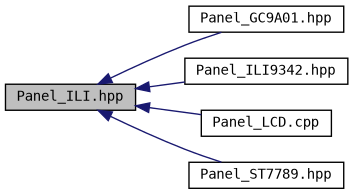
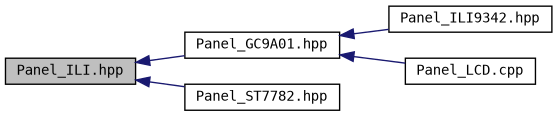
edge "Panel_ILI9342.hpp" -> "Panel_ILI.hpp": now "Panel_ILI9342.hpp" -> "Panel_GC9A01.hpp"
edge "Panel_LCD.cpp" -> "Panel_ILI.hpp": now "Panel_LCD.cpp" -> "Panel_GC9A01.hpp"
node "Panel_ST7789.hpp": label "Panel_ST7789.hpp" -> "Panel_ST7782.hpp"
